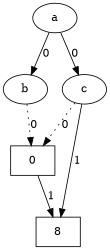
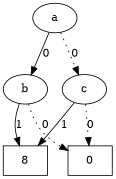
edge "a" -> "c": style solid -> dotted
edge "0" -> "8": now "b" -> "8"
